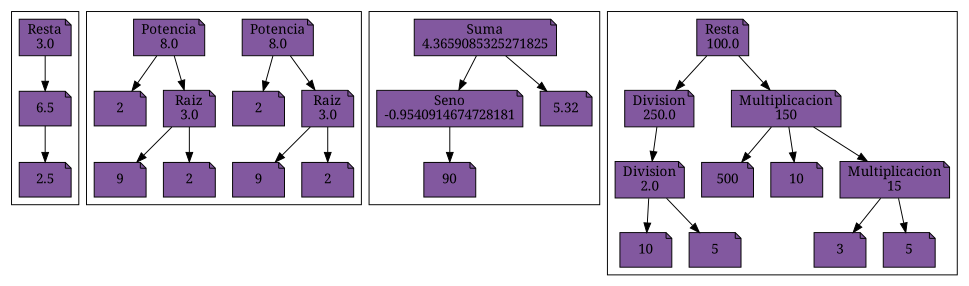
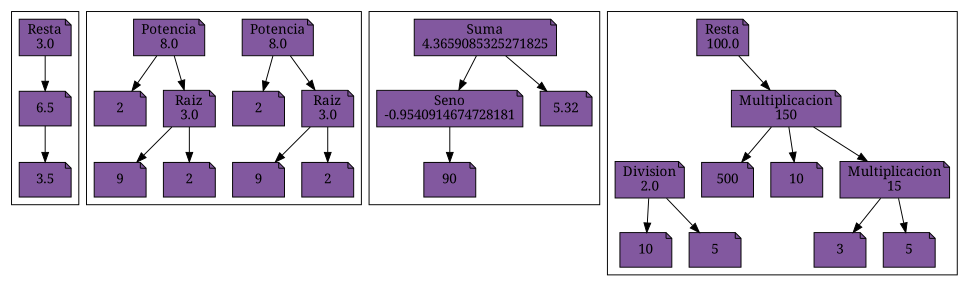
node "Division 250.0": removed
node "2.5": label "2.5" -> "3.5"
